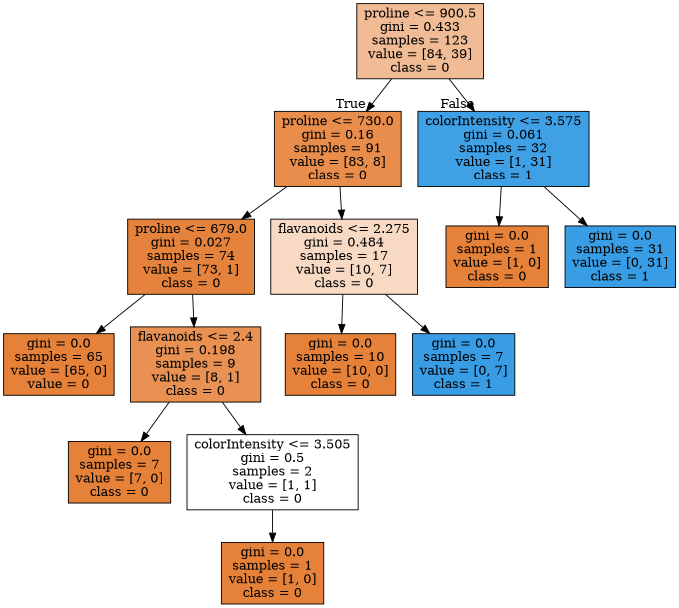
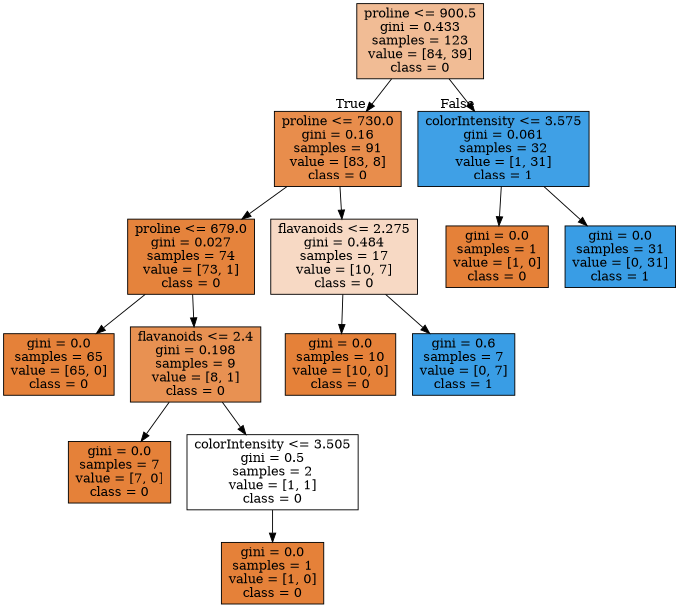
node "gini = 0.0 samples = 65 value = [65, 0] value = 0": label "gini = 0.0 samples = 65 value = [65, 0] value = 0" -> "gini = 0.0 samples = 65 value = [65, 0] class = 0"
node "gini = 0.0 samples = 7 value = [0, 7] class = 1": label "gini = 0.0 samples = 7 value = [0, 7] class = 1" -> "gini = 0.6 samples = 7 value = [0, 7] class = 1"
